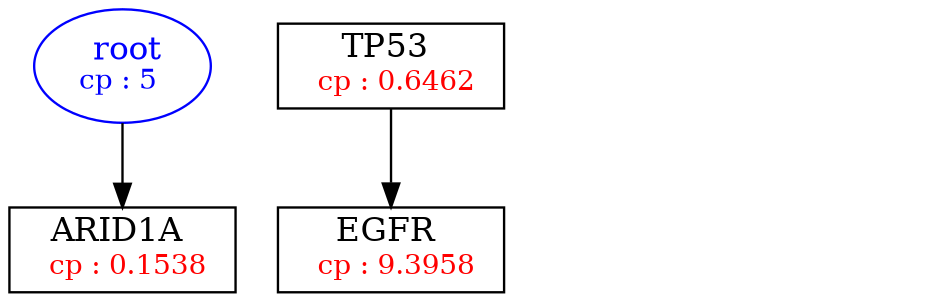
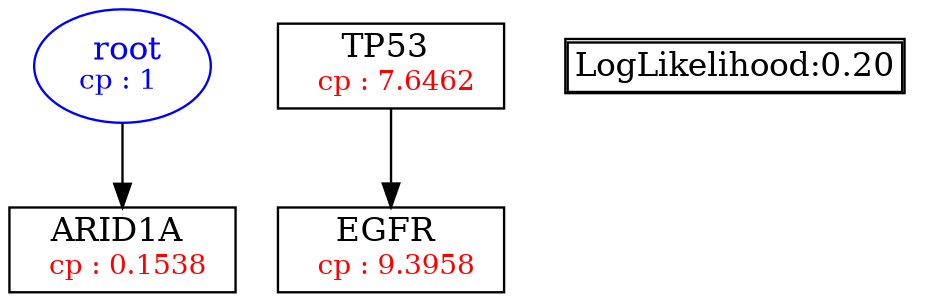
node "LogLikelihood:0.20": added
node "root": text "cp : 5" -> "cp : 1"
node "TP53": text "cp : 0.6462" -> "cp : 7.6462"
